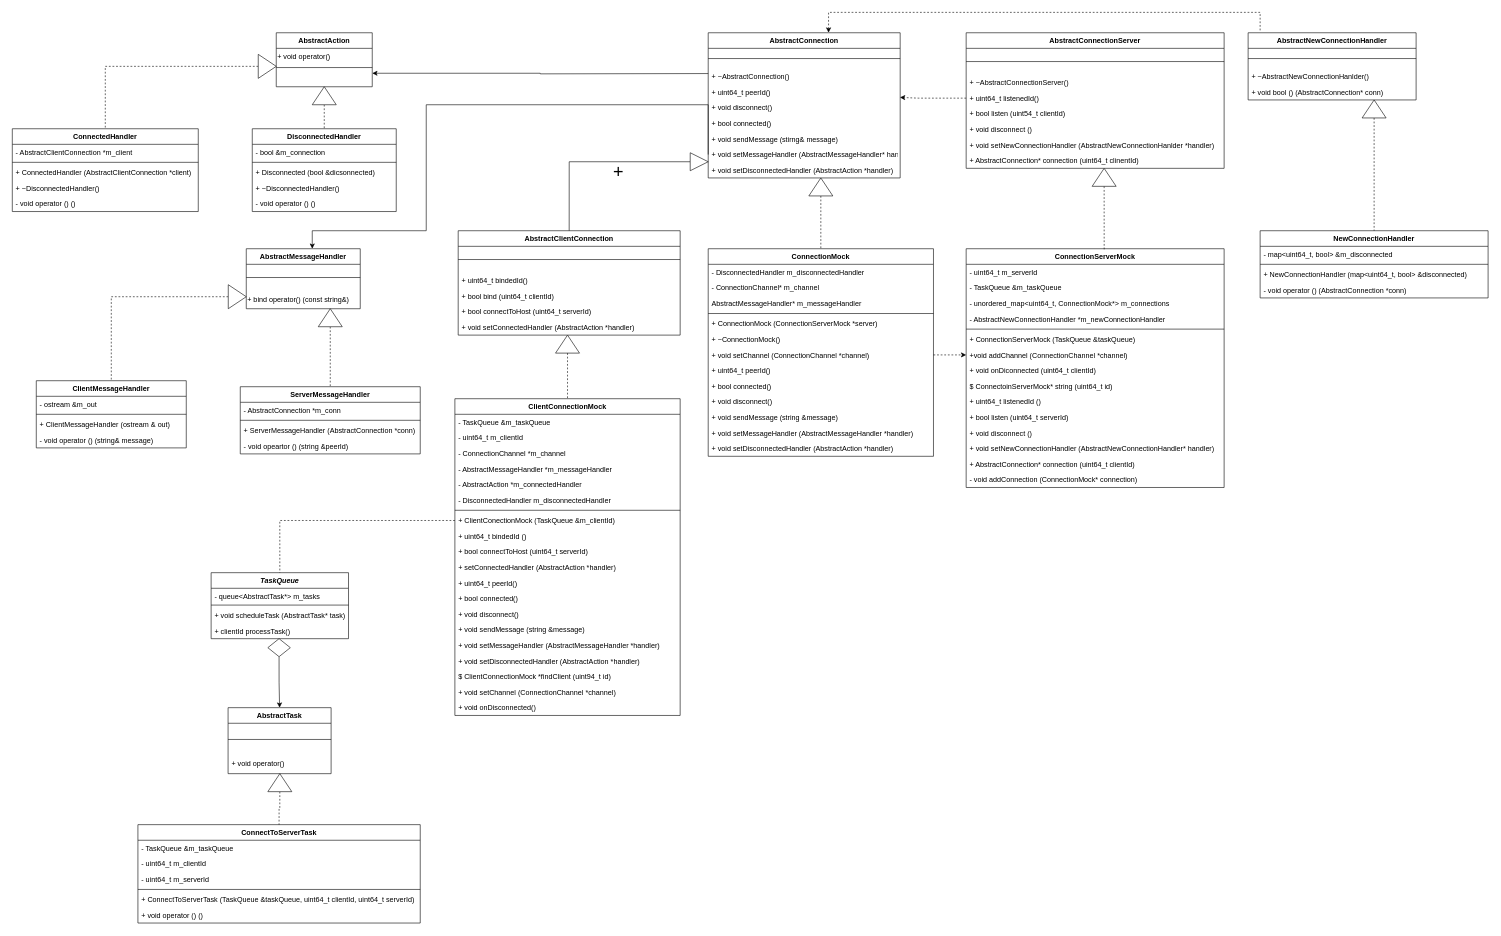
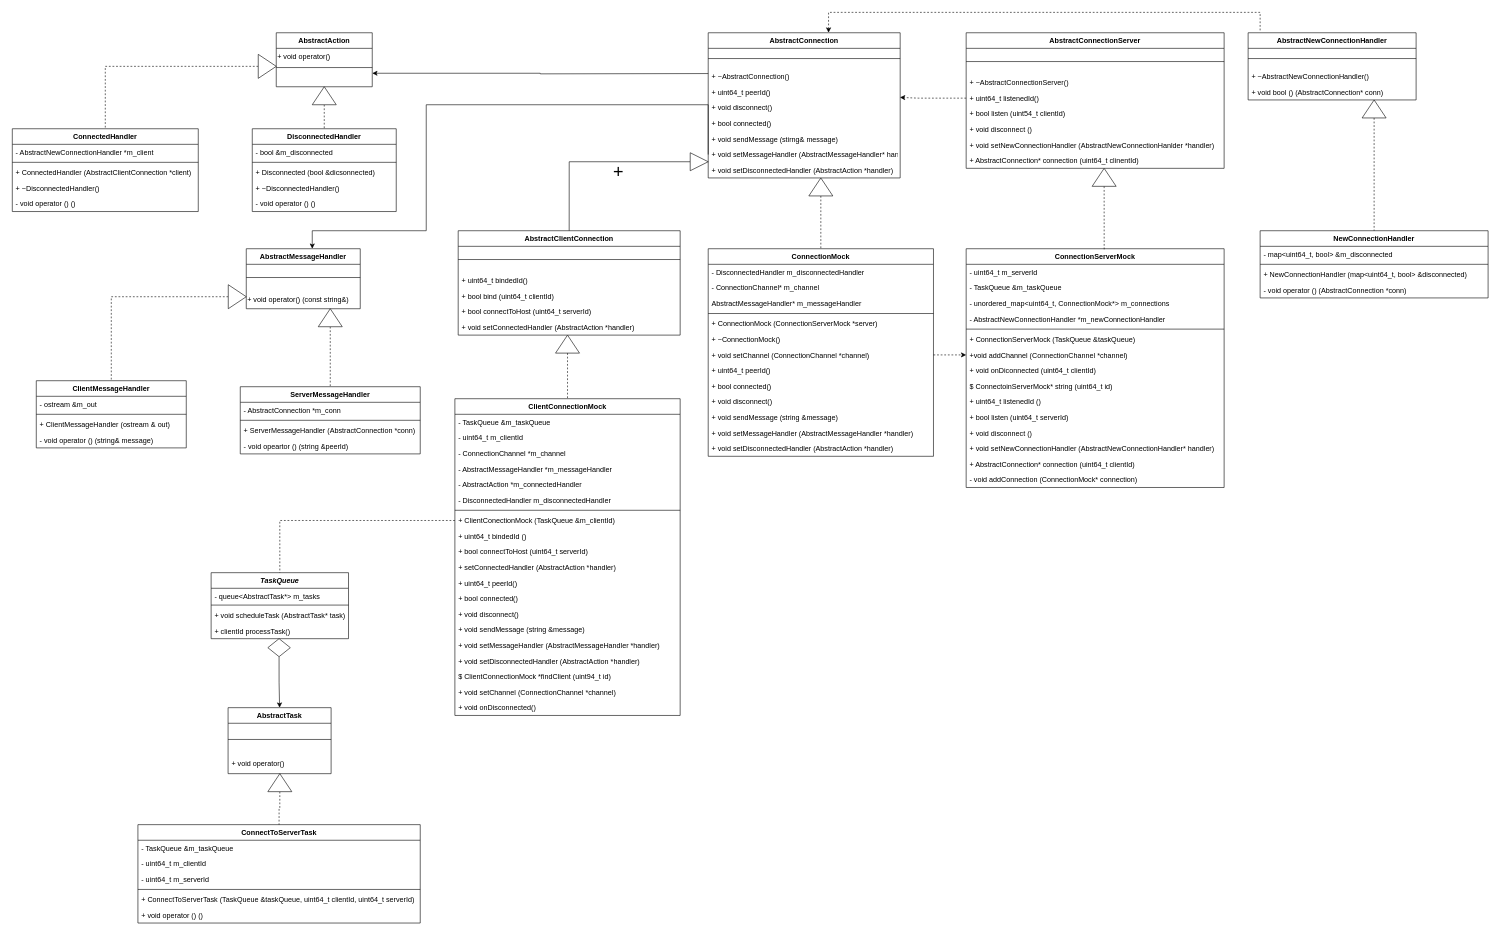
node "+ ~AbstractNewConnectionHanlder()": label "+ ~AbstractNewConnectionHanlder()" -> "+ ~AbstractNewConnectionHandler()"
node "- AbstractClientConnection *m_client": label "- AbstractClientConnection *m_client" -> "- AbstractNewConnectionHandler *m_client"
node "- bool &m_connection": label "- bool &m_connection" -> "- bool &m_disconnected"
node "+ bind operator() (const string&)": label "+ bind operator() (const string&)" -> "+ void operator() (const string&)"
